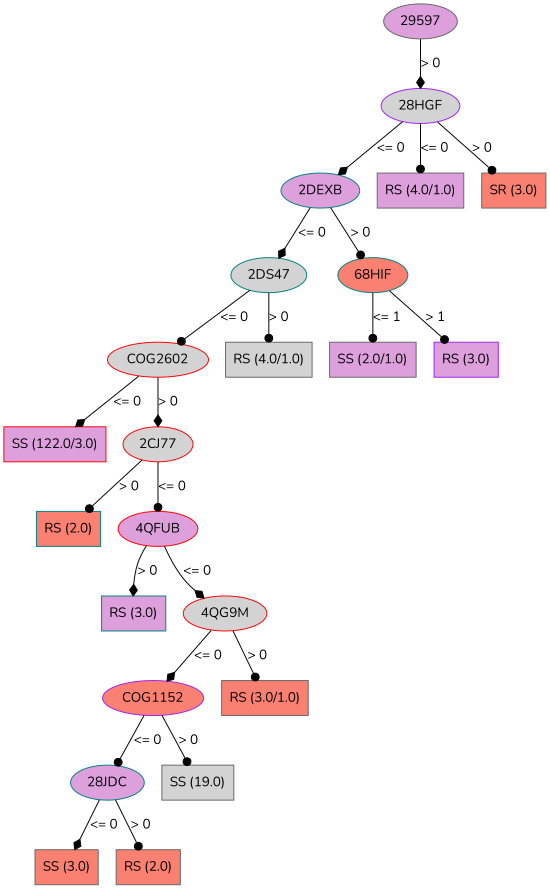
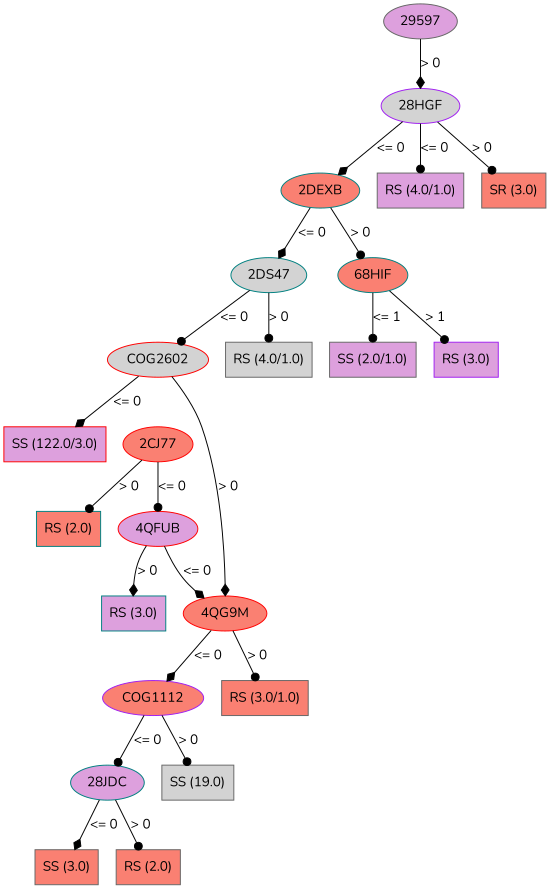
node "2DEXB": fillcolor plum -> salmon
edge "COG2602" -> "2CJ77": now "COG2602" -> "4QG9M"
node "2CJ77": fillcolor lightgrey -> salmon
node "4QG9M": fillcolor lightgrey -> salmon
node "COG1152": label "COG1152" -> "COG1112"
